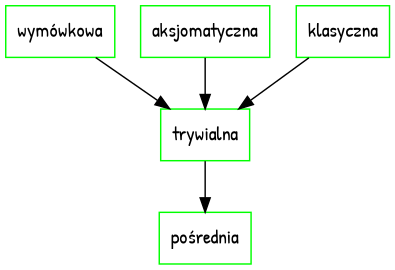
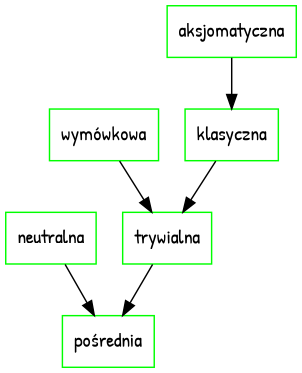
edge "aksjomatyczna" -> "trywialna": now "aksjomatyczna" -> "klasyczna"
node "neutralna": added
